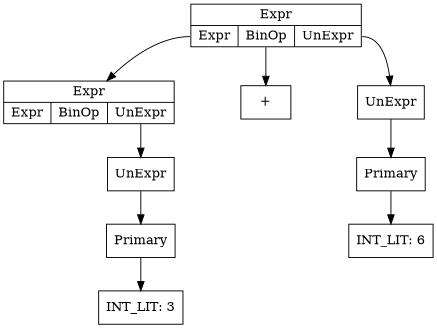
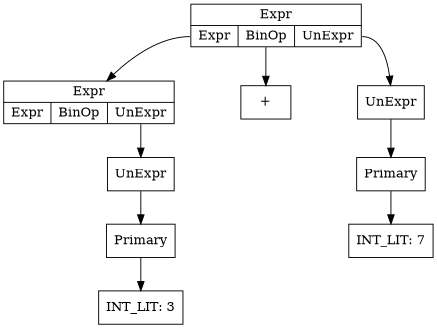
node "INT_LIT: 6": label "INT_LIT: 6" -> "INT_LIT: 7"
